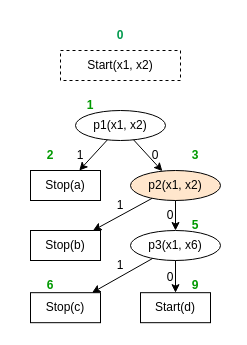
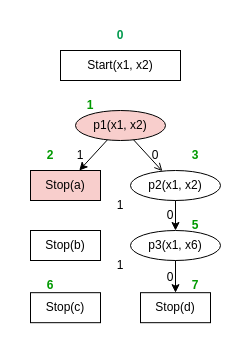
node "Start(x1, x2)": style dashed -> solid
node "p1(x1, x2)": fillcolor #ffffff -> #f8cecc
edge "p1(x1, x2)" -> "p2(x1, x2)": arrowhead classic -> open
node "Stop(a)": fillcolor #ffffff -> #f8cecc
node "p2(x1, x2)": fillcolor #ffe6cc -> #ffffff
edge "p2(x1, x2)" -> "Stop(b)": removed
edge "p3(x1, x6)" -> "Stop(c)": removed
node "9": label "9" -> "7"
node "Start(d)": label "Start(d)" -> "Stop(d)"
